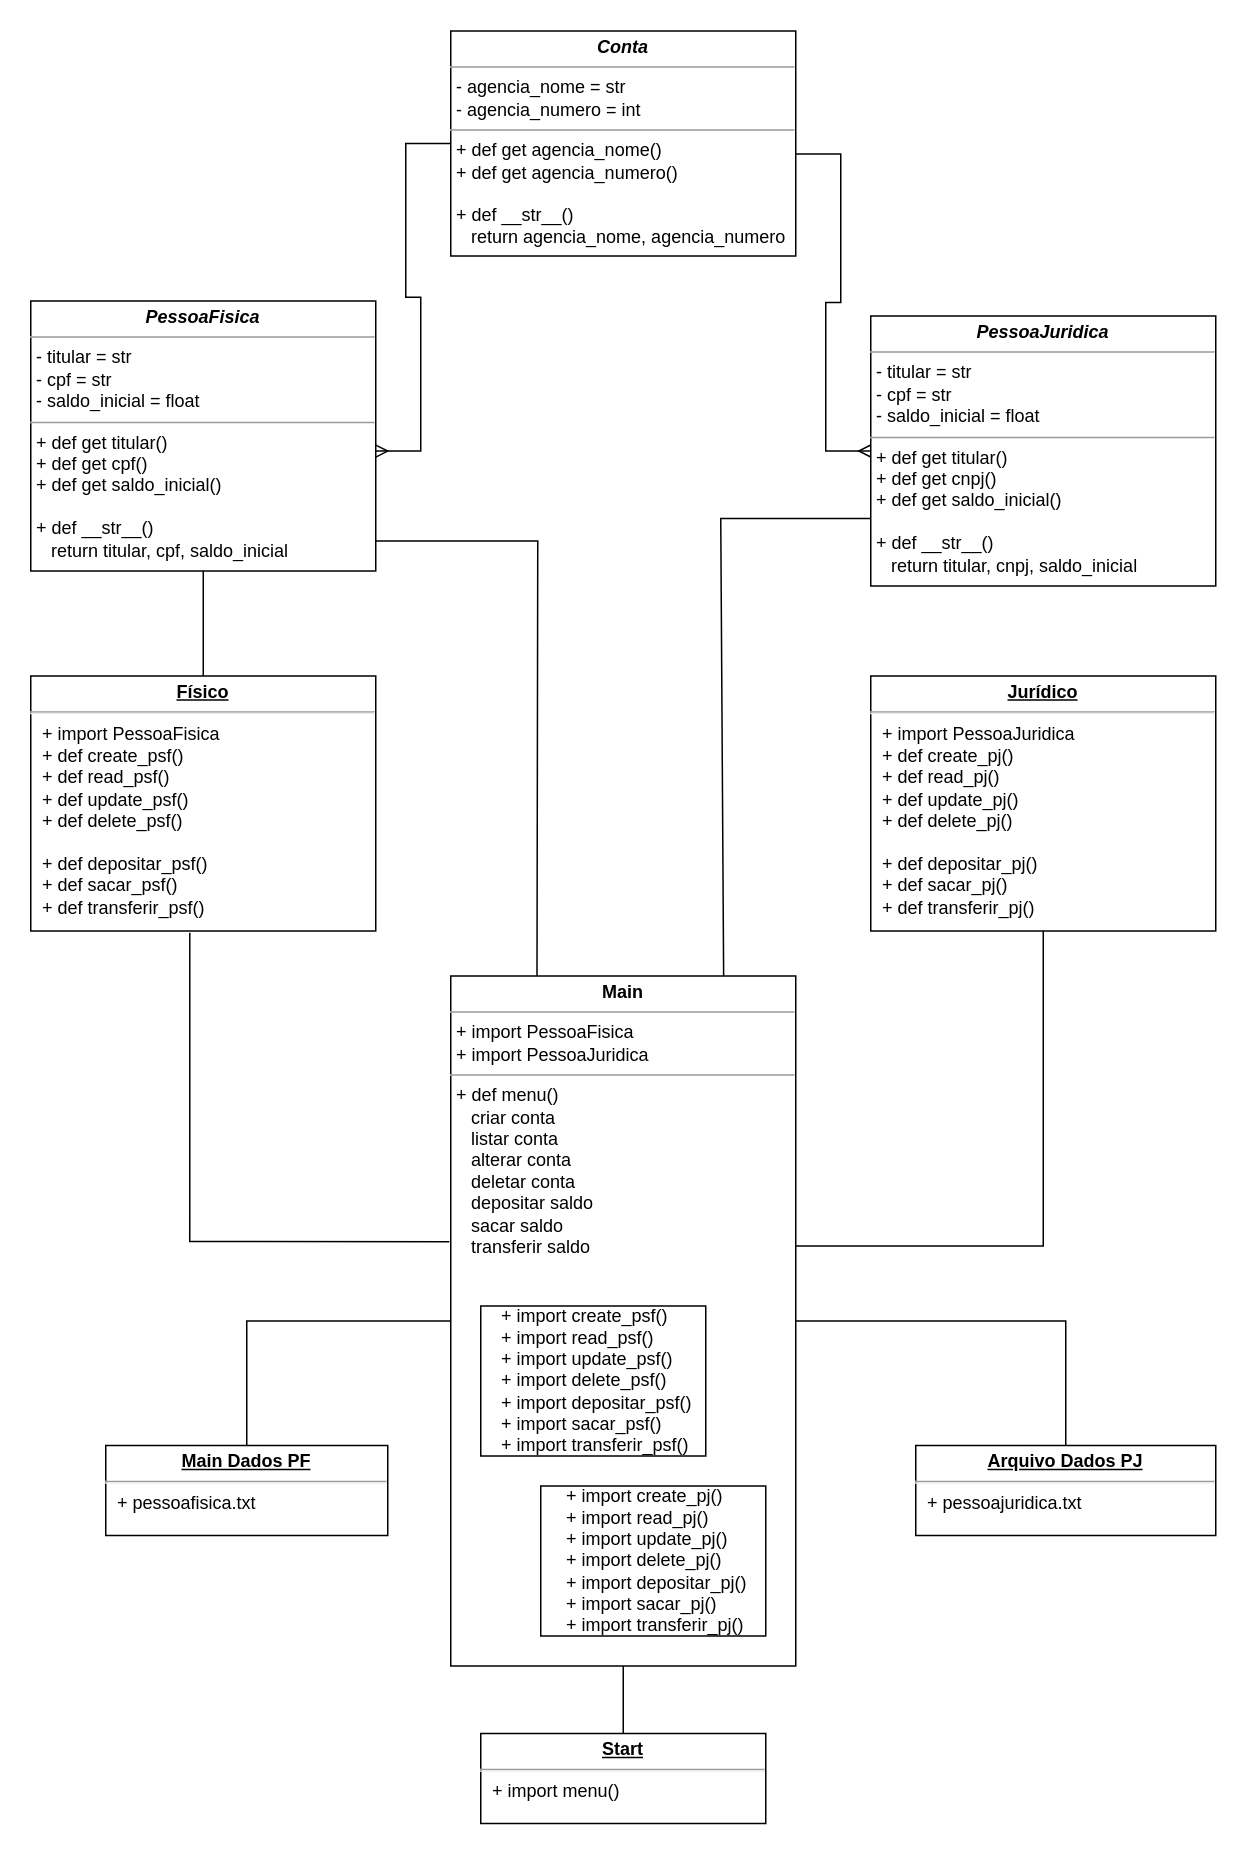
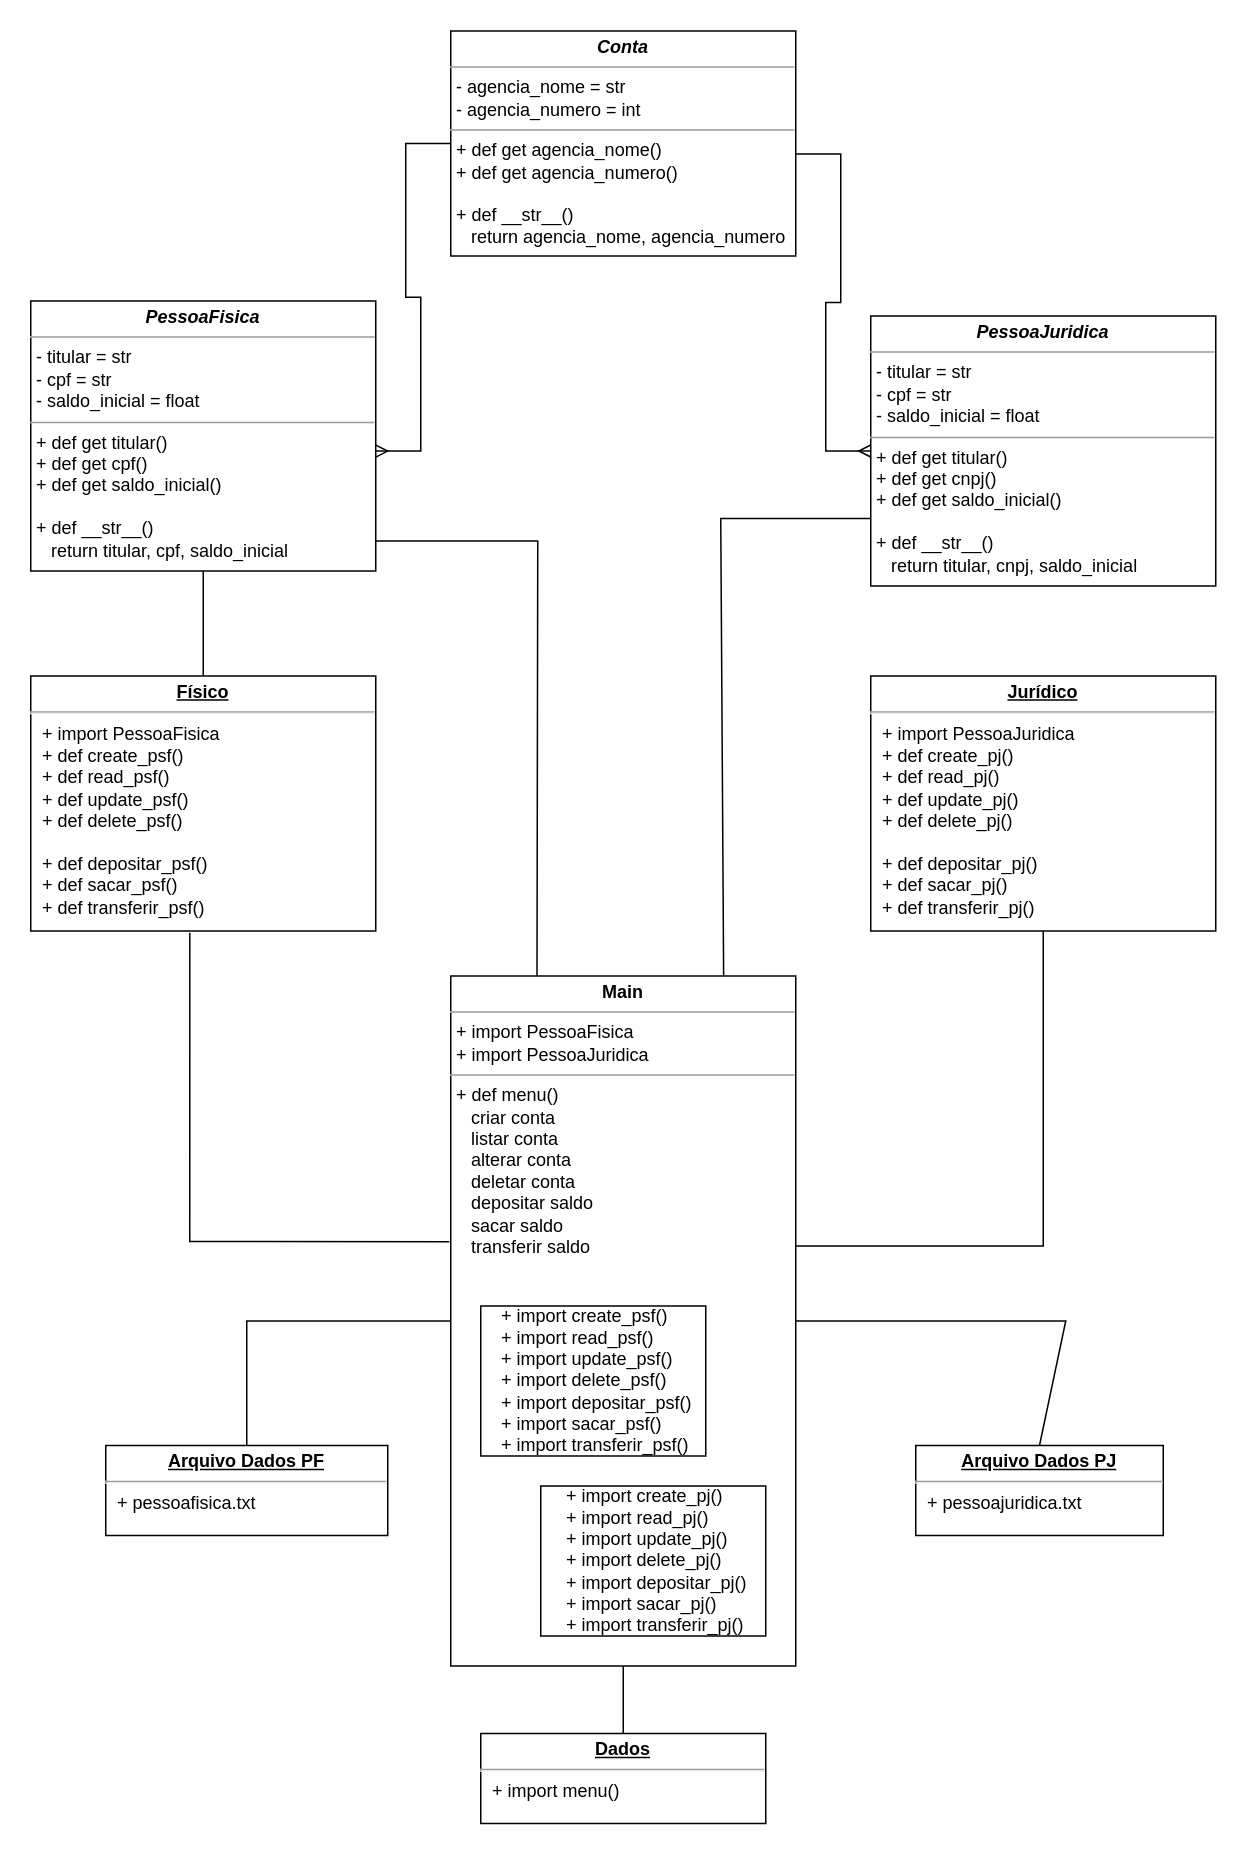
node "Main Dados PF + pessoafisica.txt": label "Main Dados PF + pessoafisica.txt" -> "Arquivo Dados PF + pessoafisica.txt"
node "Arquivo Dados PJ + pessoajuridica.txt": size 300x90 -> 248x90
node "Start + import menu()": label "Start + import menu()" -> "Dados + import menu()"
